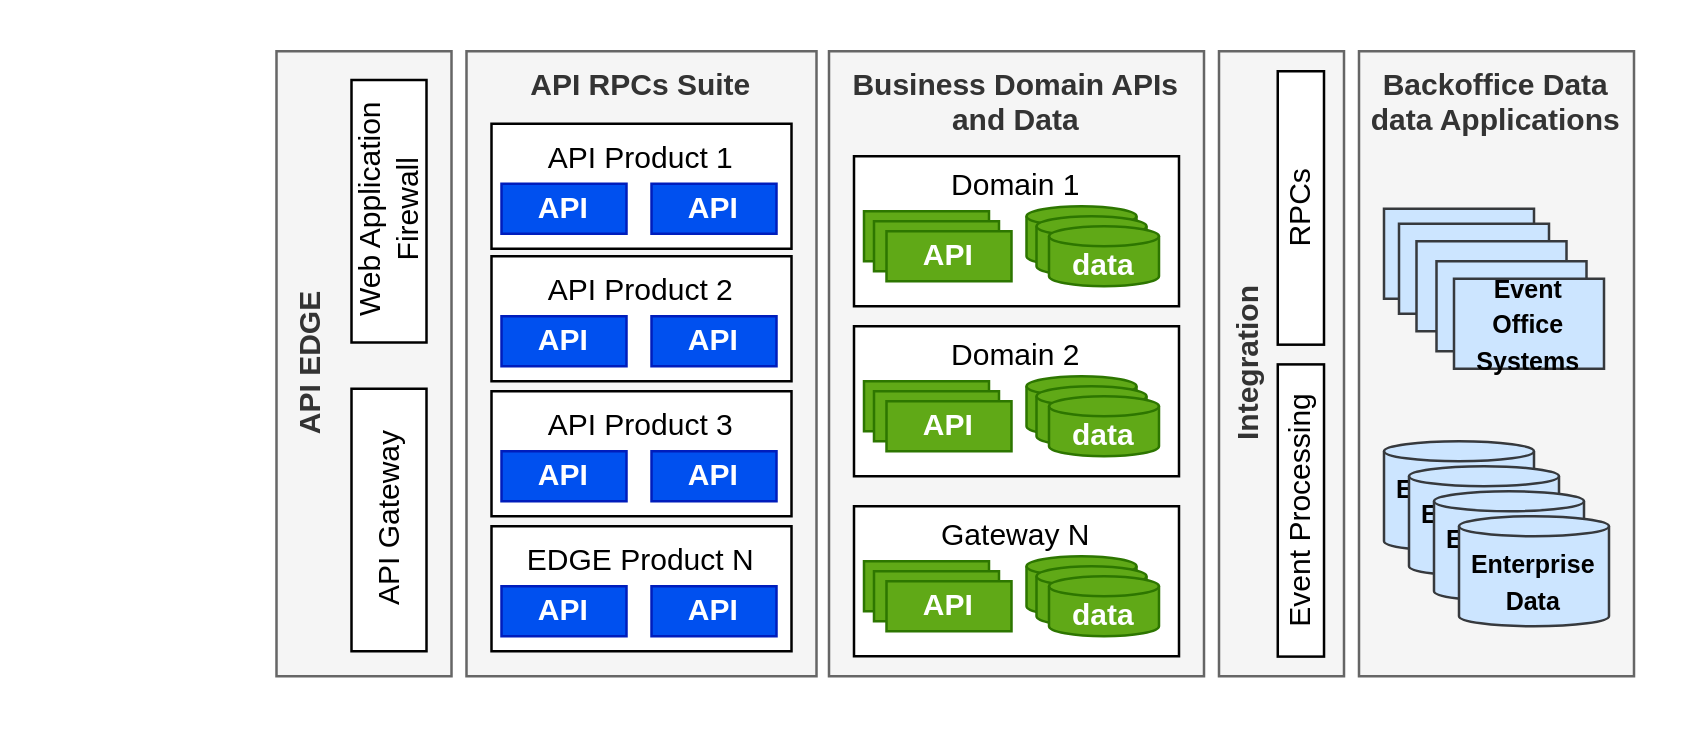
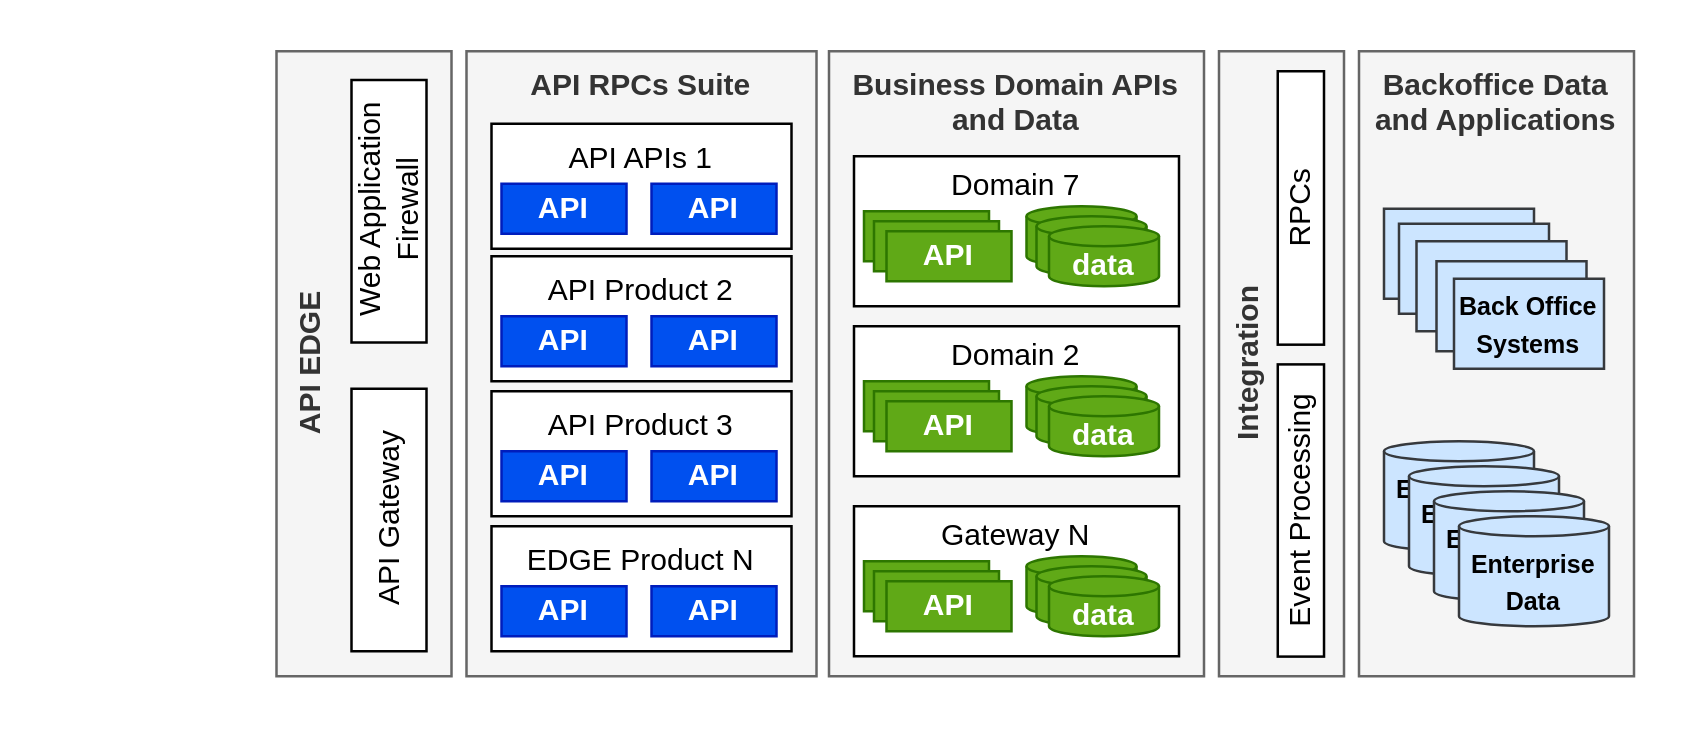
node "Backoffice Data data Applications": label "Backoffice Data data Applications" -> "Backoffice Data and Applications"
node "API Product 1": label "API Product 1" -> "API APIs 1"
node "Domain 1": label "Domain 1" -> "Domain 7"
node "Event Office Systems": label "Event Office Systems" -> "Back Office Systems"
